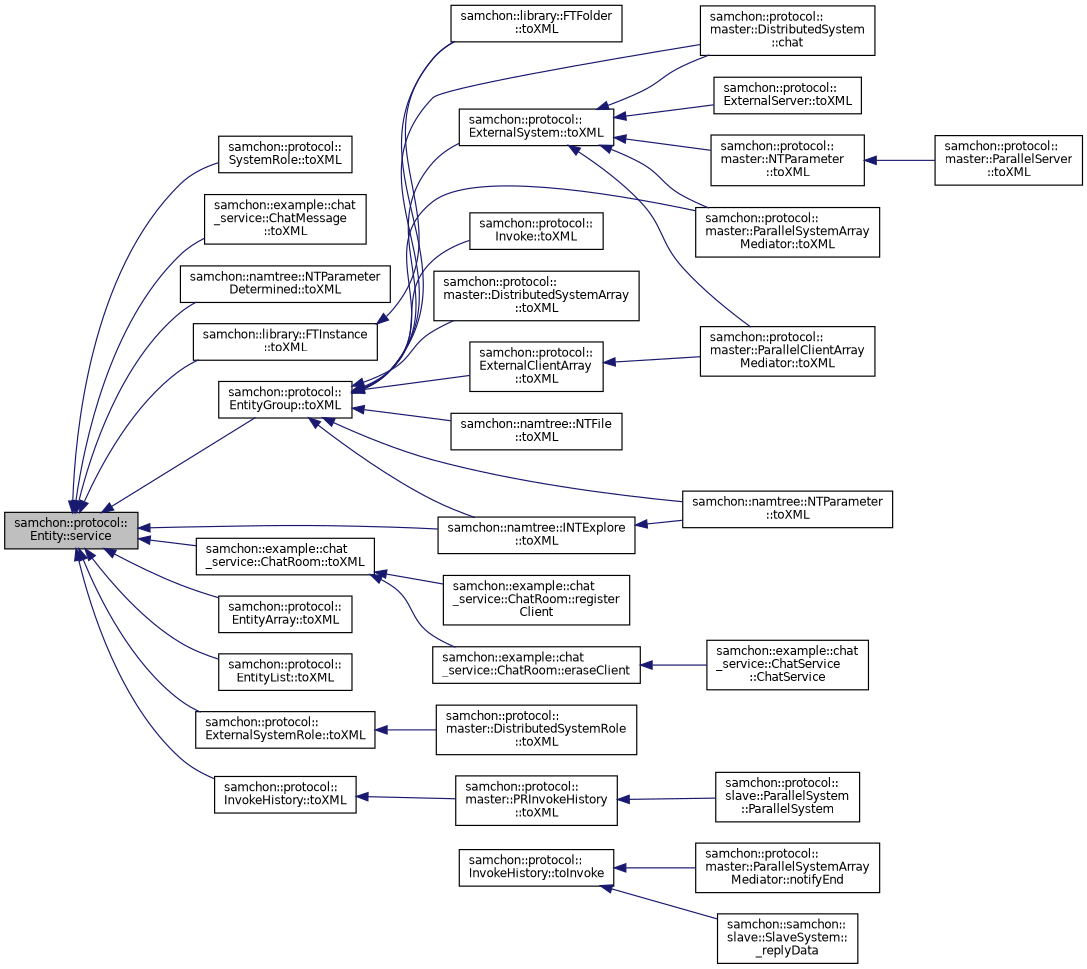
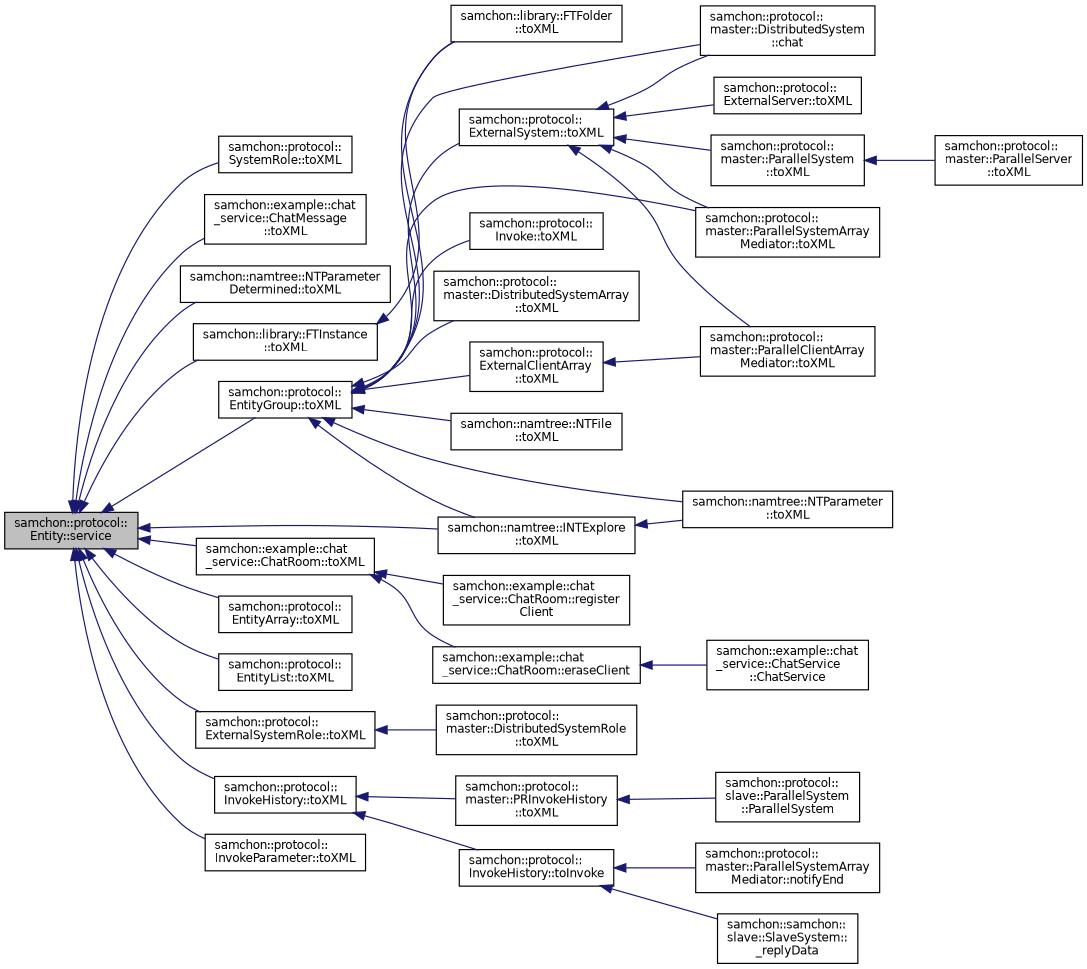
node "samchon::protocol:: master::NTParameter ::toXML": label "samchon::protocol:: master::NTParameter ::toXML" -> "samchon::protocol:: master::ParallelSystem ::toXML"
edge "samchon::protocol:: InvokeHistory::toInvoke" -> "samchon::protocol:: InvokeHistory::toXML": added
node "samchon::protocol:: InvokeParameter::toXML": added
